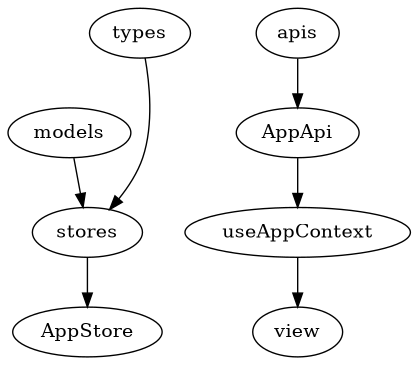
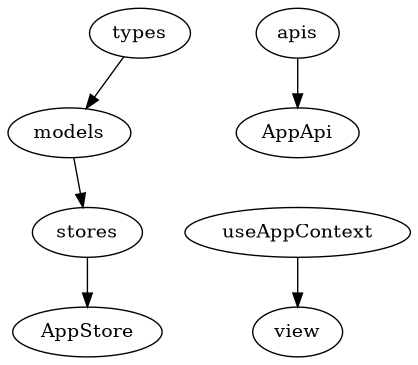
edge "types" -> "stores": now "types" -> "models"
edge "AppApi" -> "useAppContext": removed
